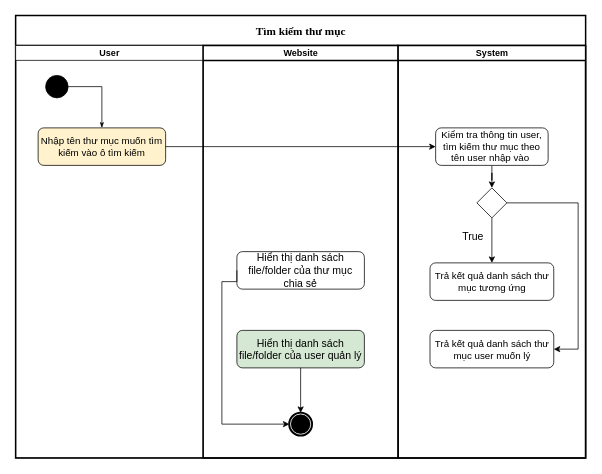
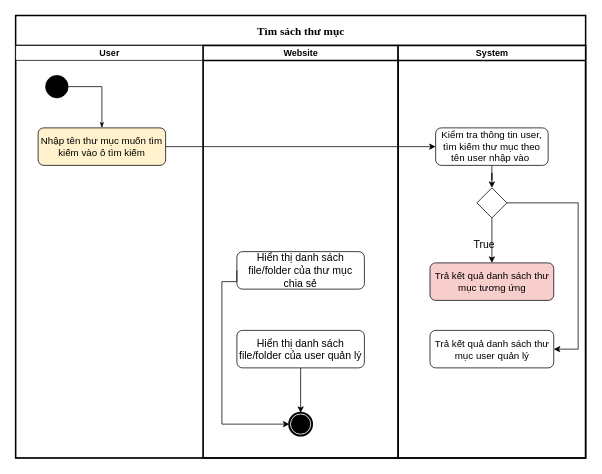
node "Tìm kiếm thư mục": label "Tìm kiếm thư mục" -> "Tìm sách thư mục"
node "True": moved (473, 237) -> (484, 244)
node "Trả kết quả danh sách thư mục tương ứng": fillcolor #ffffff -> #f8cecc
node "Hiển thị danh sách file/folder của user quản lý": fillcolor #d5e8d4 -> #ffffff
node "Trả kết quả danh sách thư mục user muốn lý": label "Trả kết quả danh sách thư mục user muốn lý" -> "Trả kết quả danh sách thư mục user quản lý"
